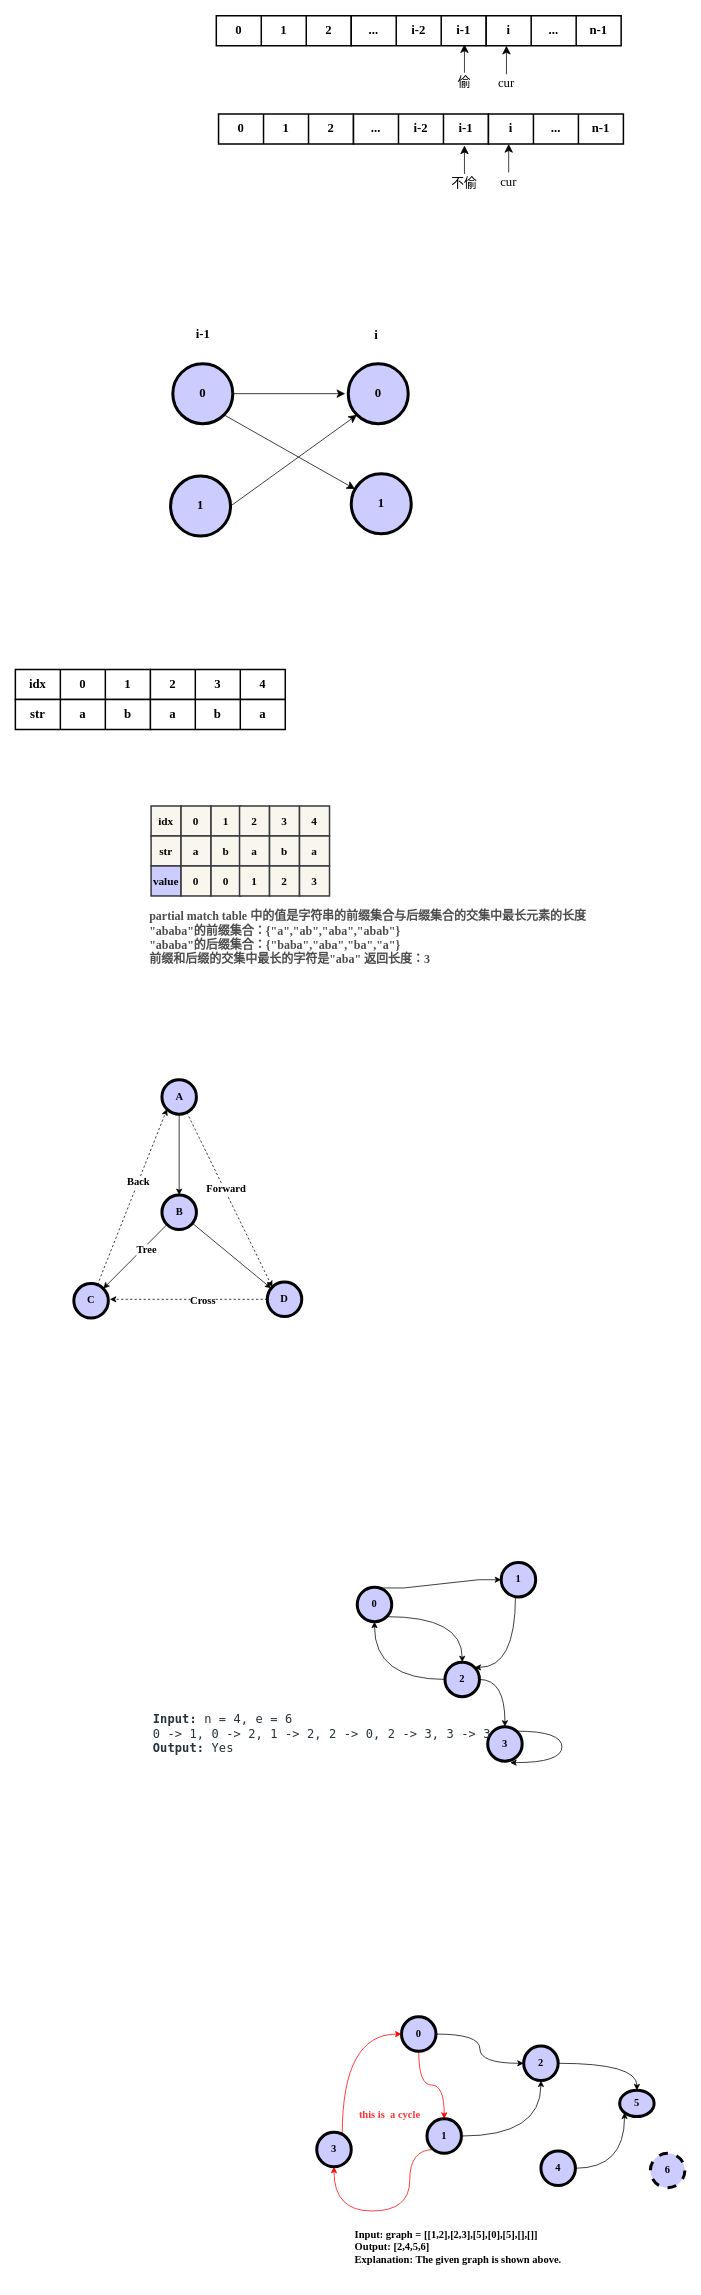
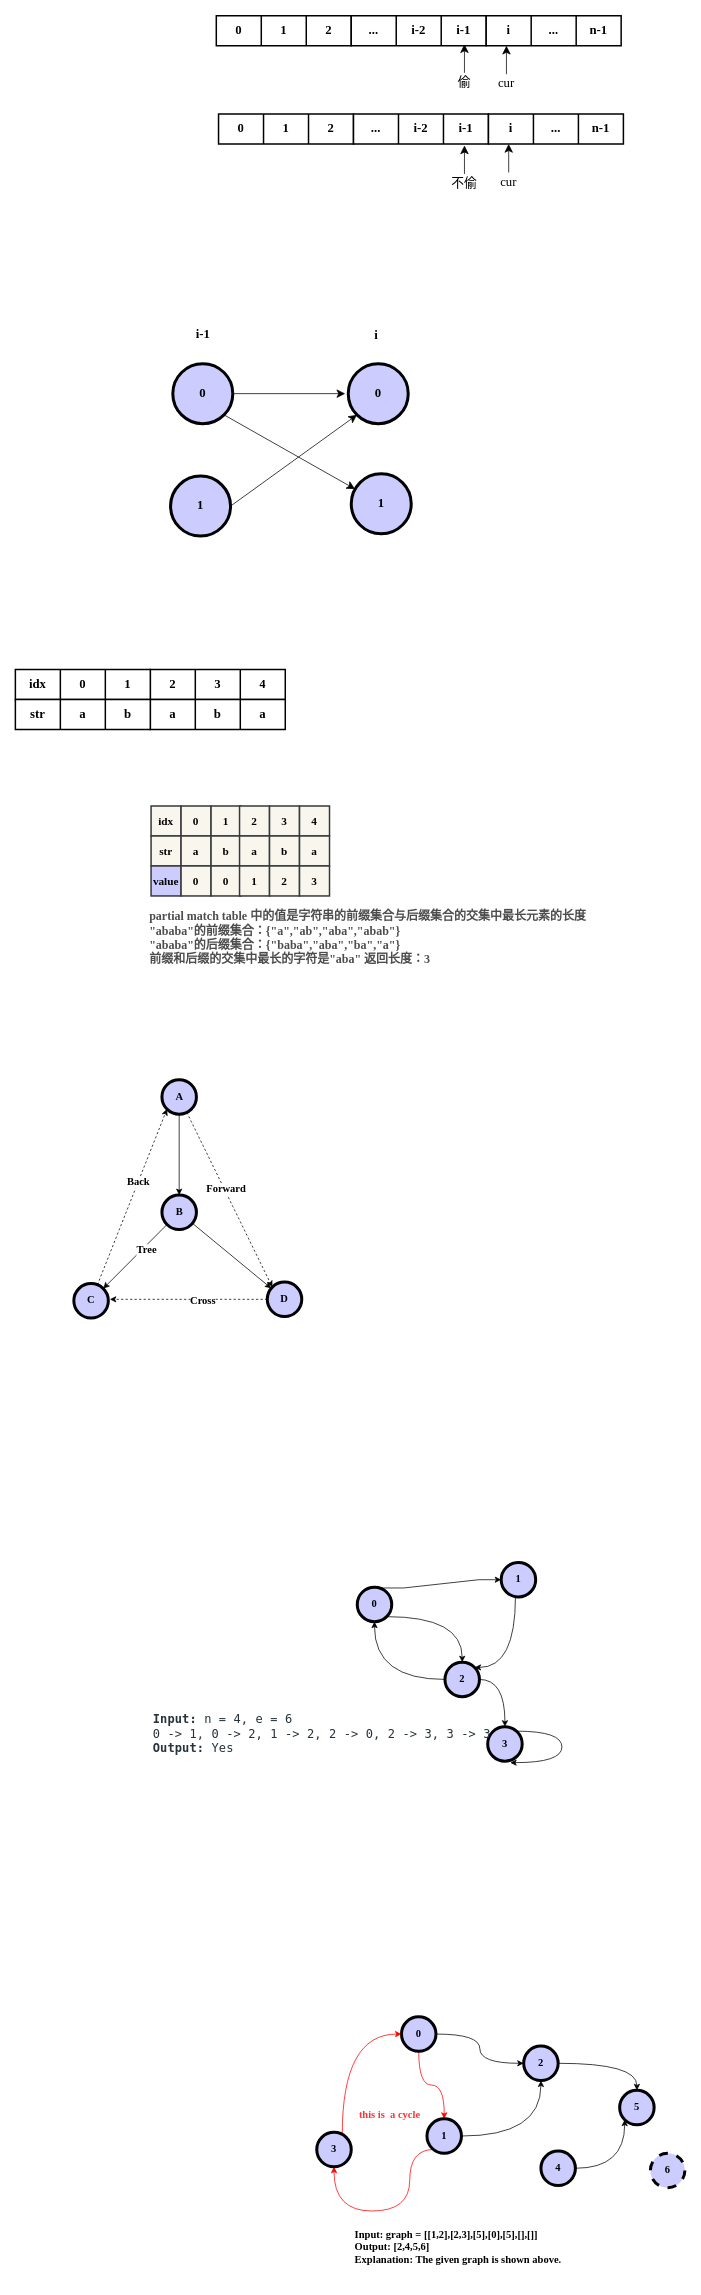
node "5": size 35x26 -> 35x35
